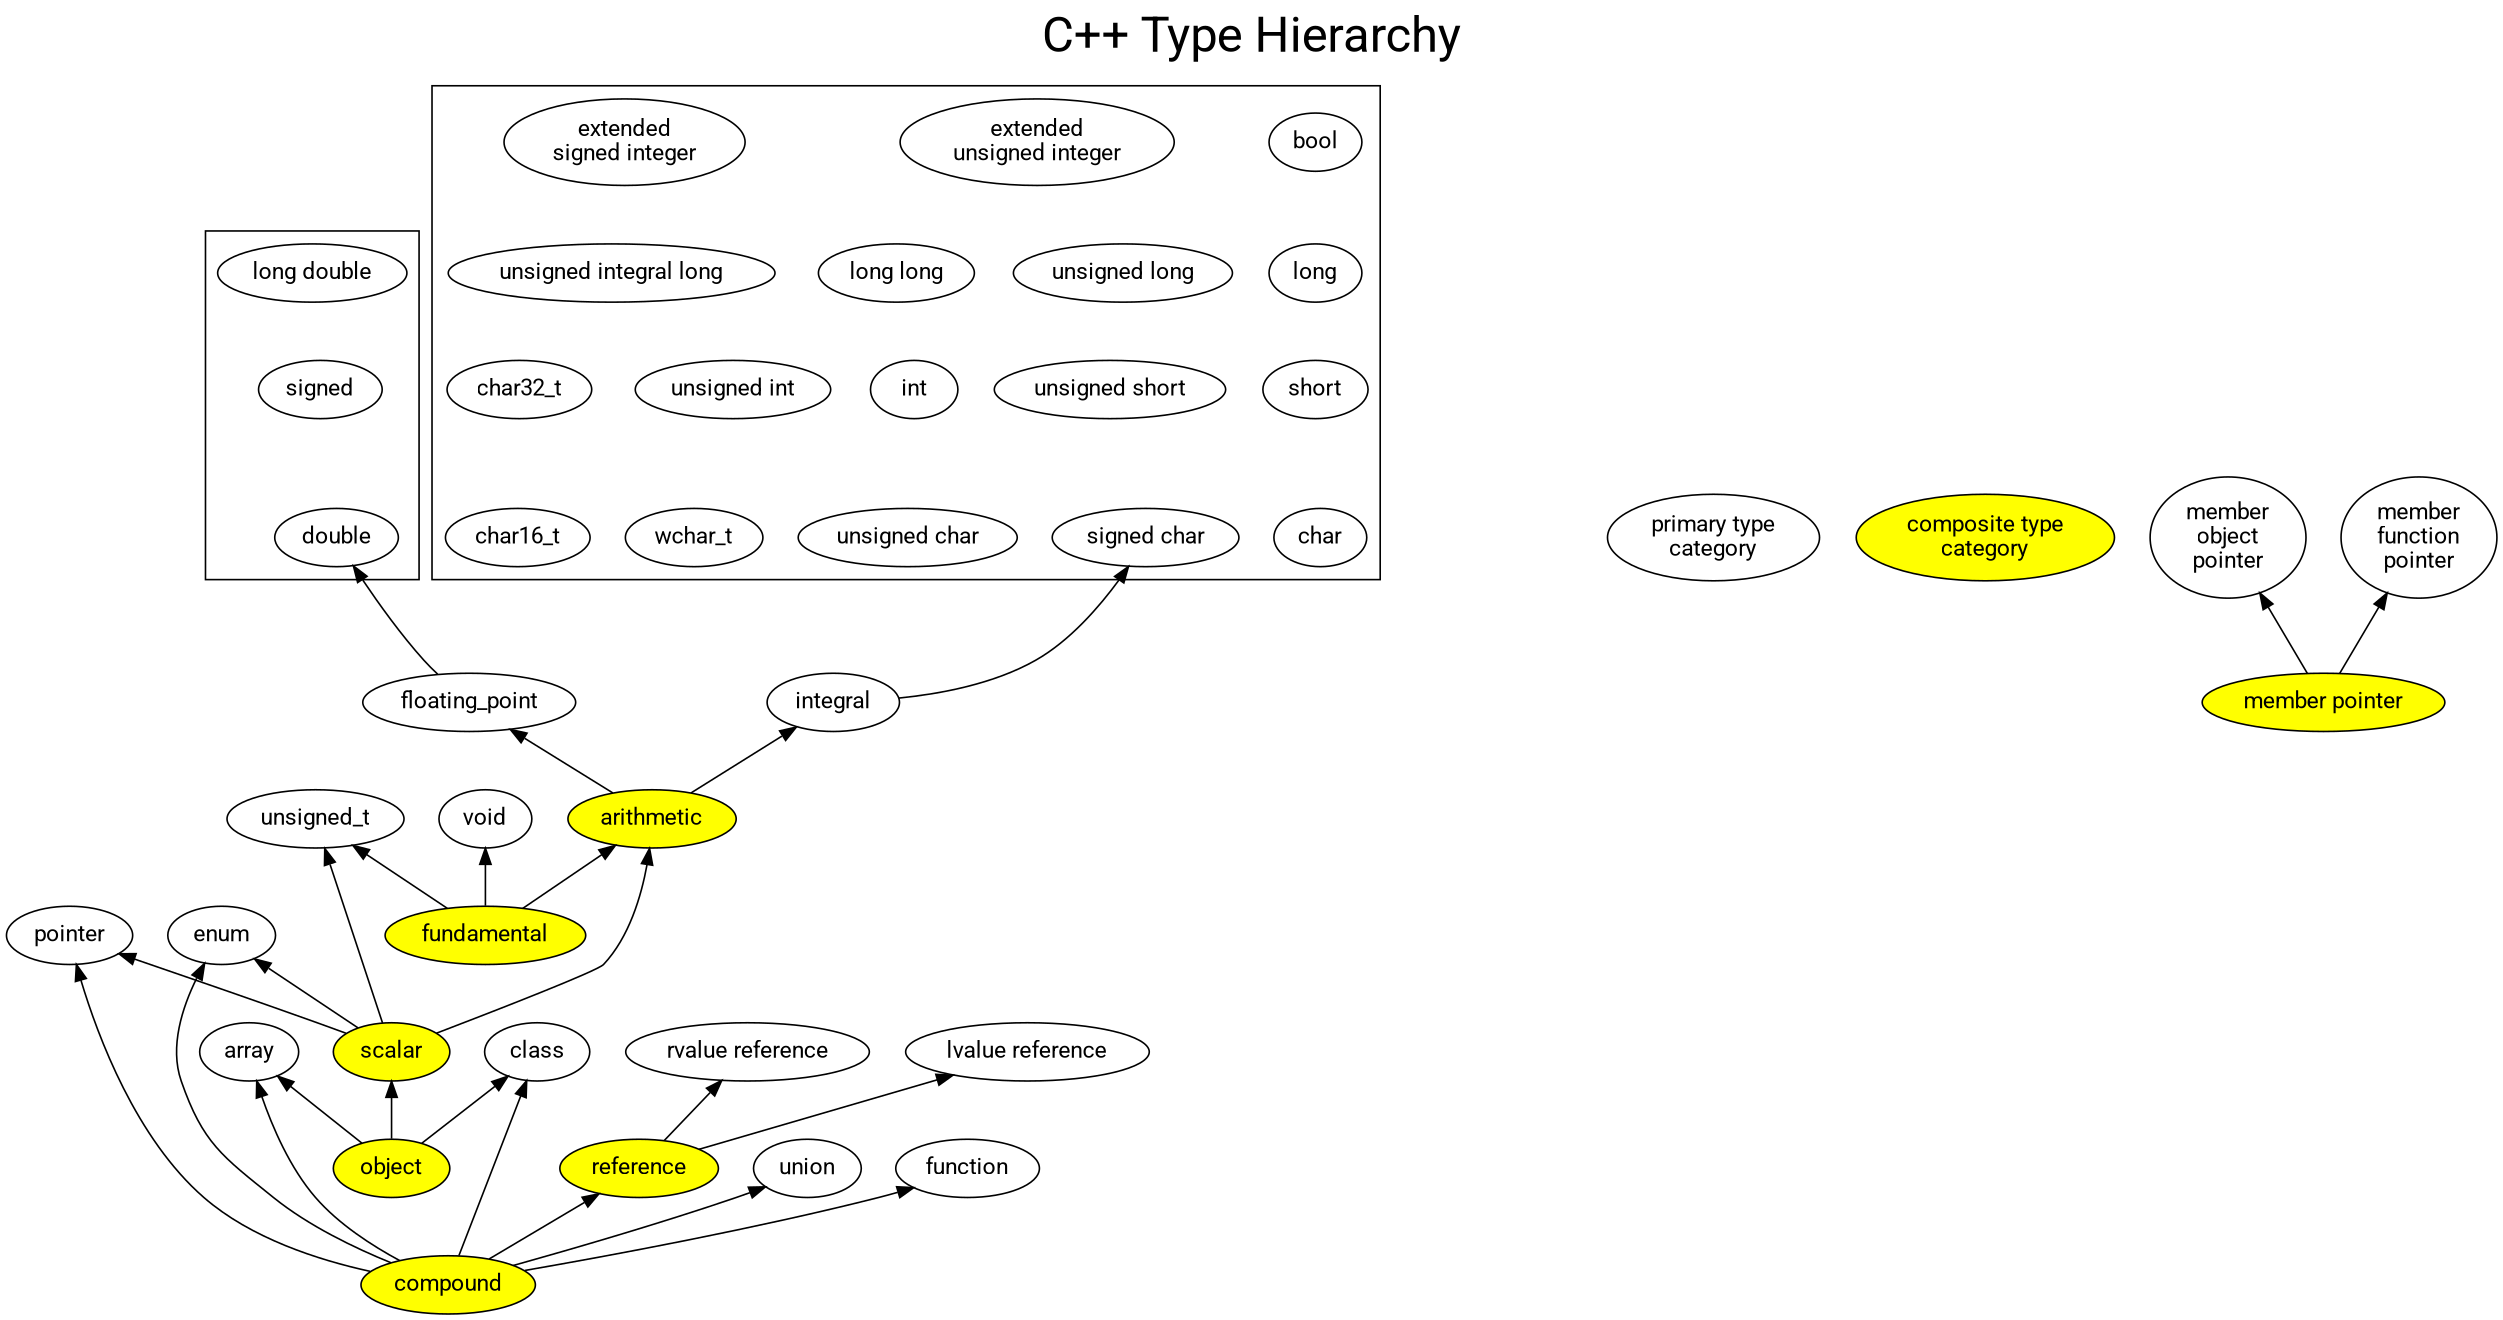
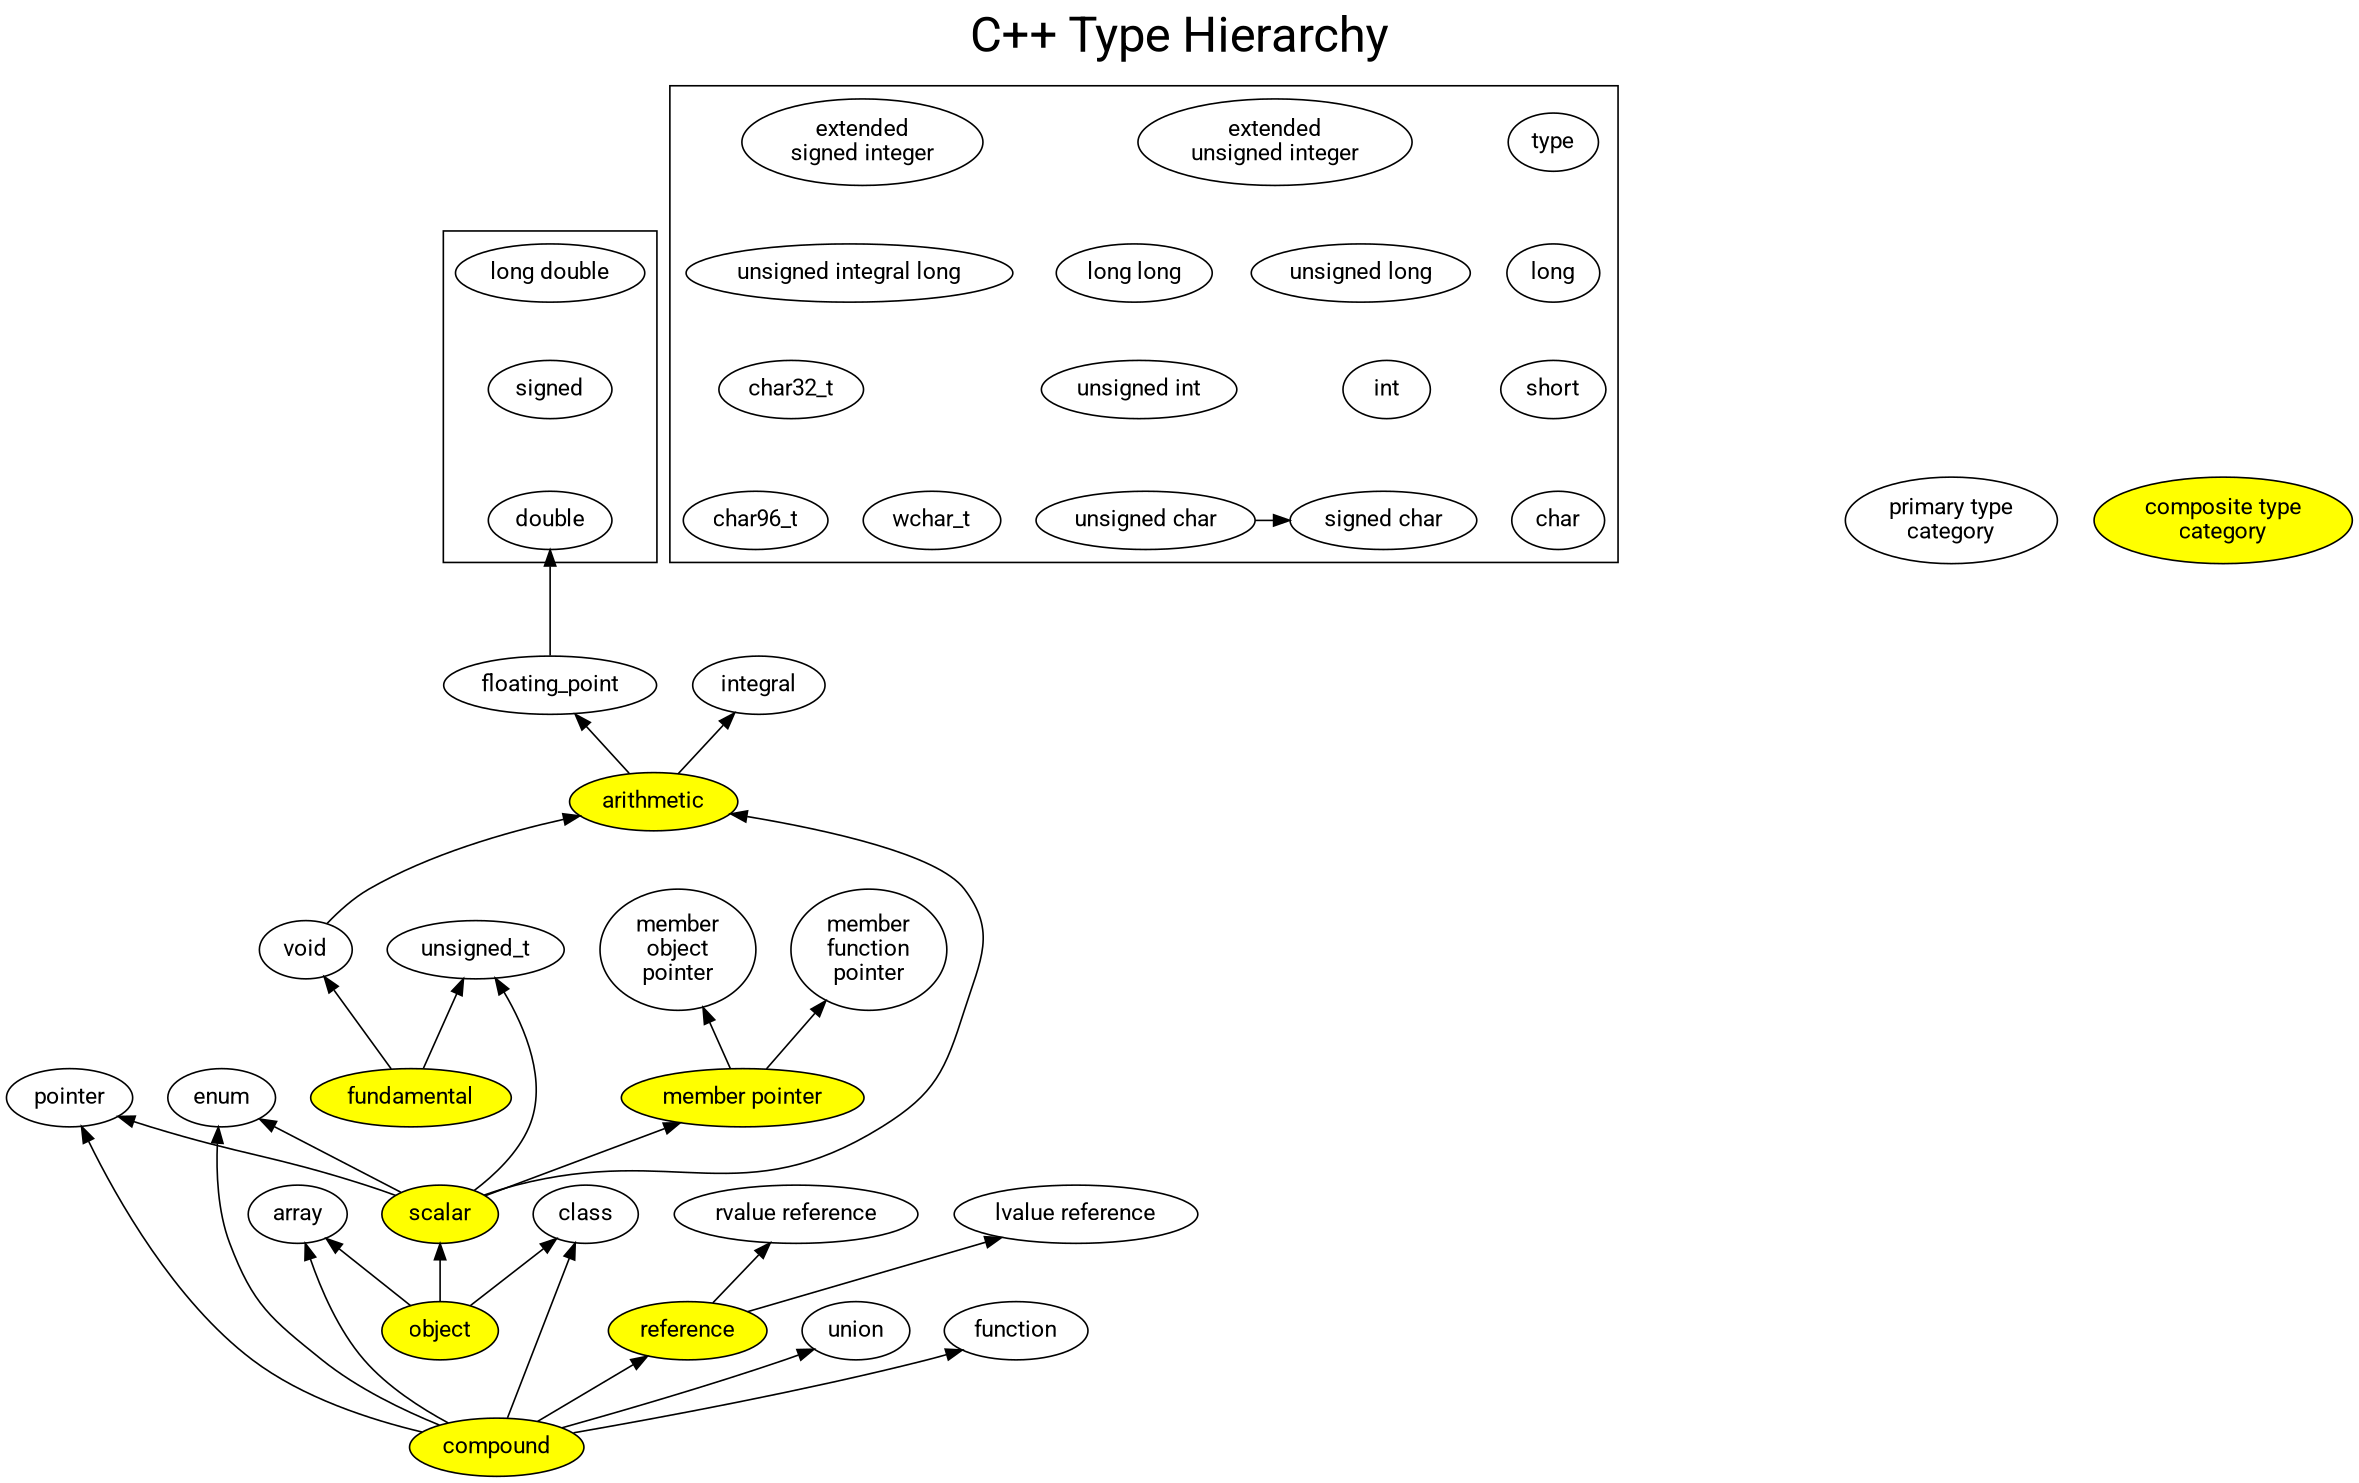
node "bool": label "bool" -> "type"
node "unsigned short": removed
node "char16_t": label "char16_t" -> "char96_t"
edge "integral" -> "signed char": now "unsigned char" -> "signed char"
edge "fundamental" -> "arithmetic": now "void" -> "arithmetic"
edge "scalar" -> "member pointer": added
